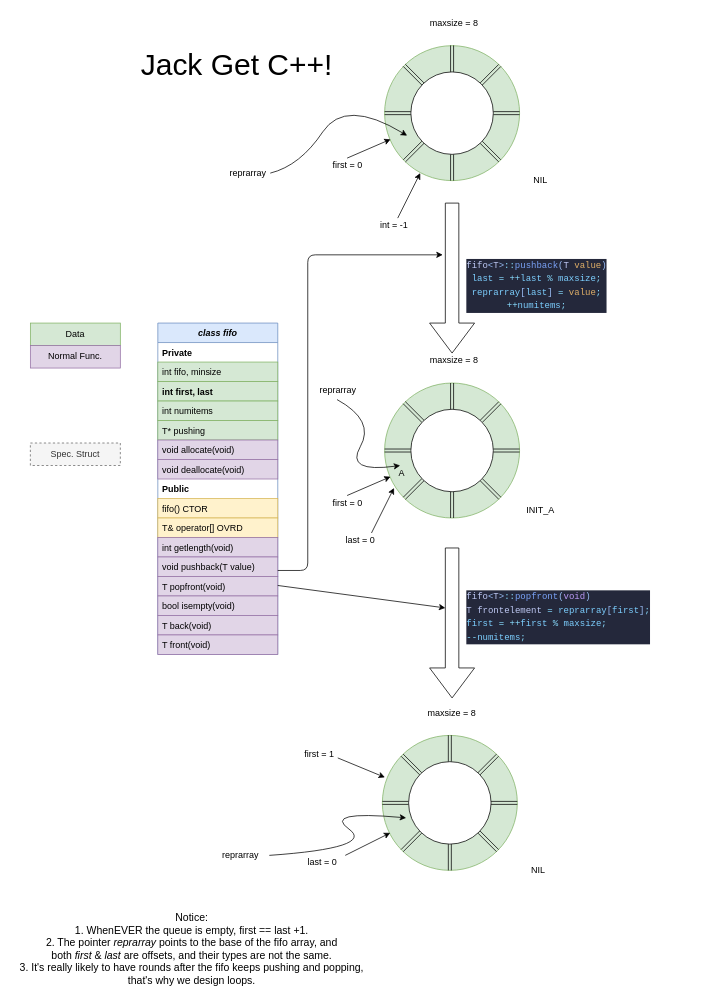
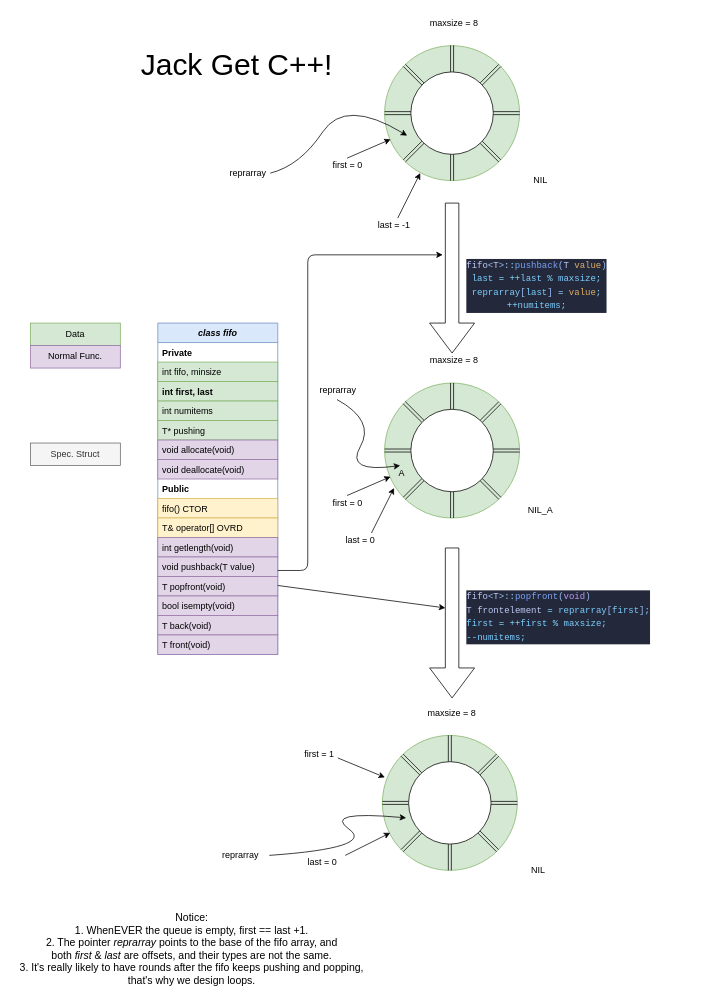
node "int = -1": label "int = -1" -> "last = -1"
node "Spec. Struct": style dashed -> solid
node "INIT_A": label "INIT_A" -> "NIL_A"
